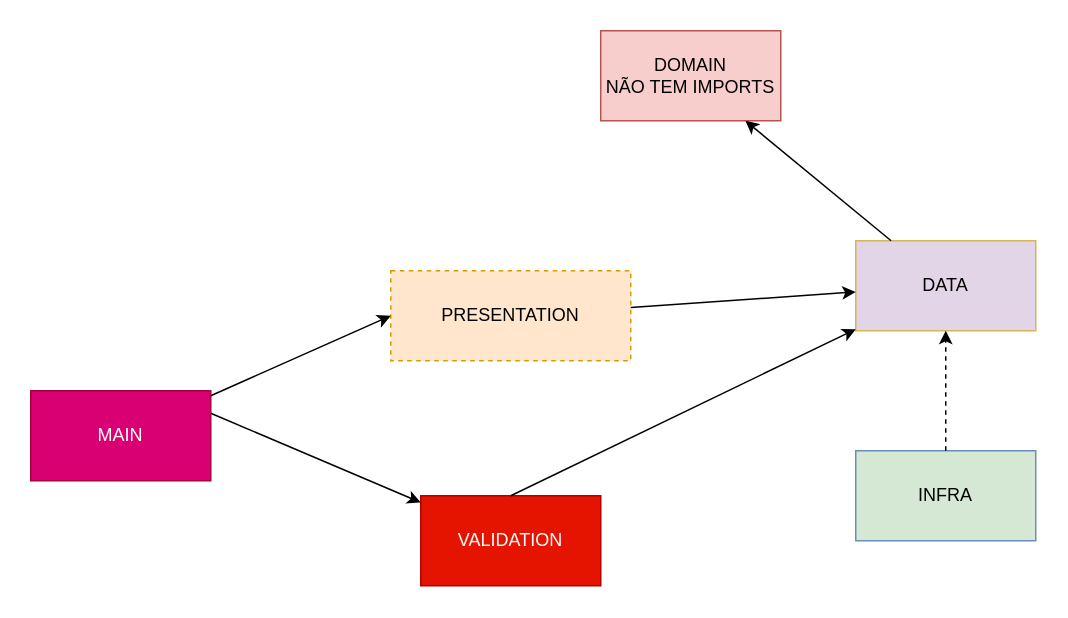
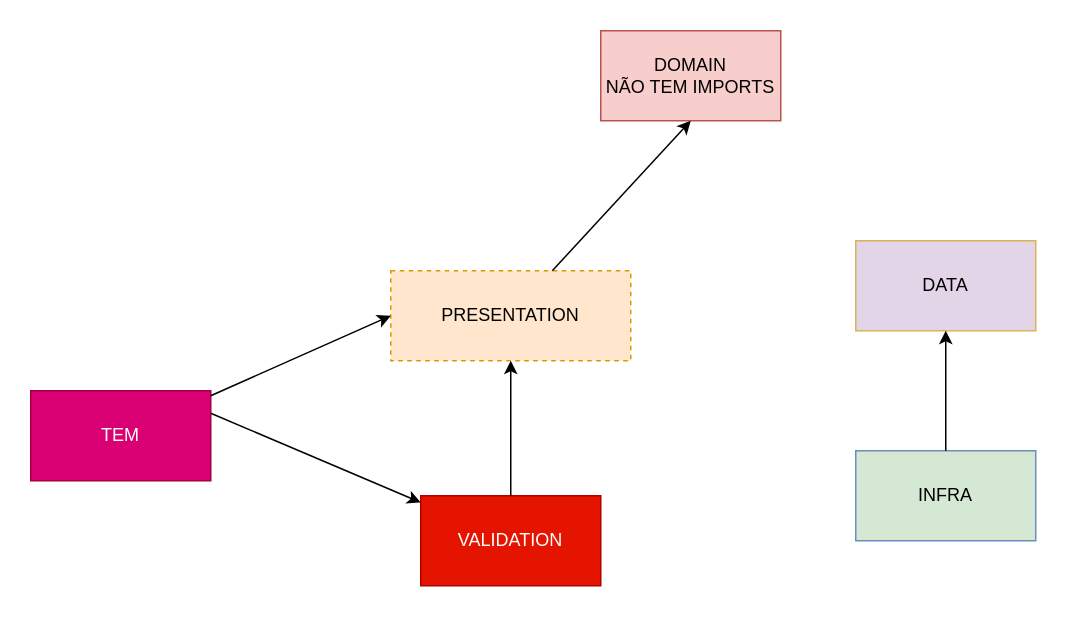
edge "DATA" -> "DOMAIN NÃO TEM IMPORTS": removed
edge "PRESENTATION" -> "DATA": now "PRESENTATION" -> "DOMAIN NÃO TEM IMPORTS"
edge "INFRA" -> "DATA": style dashed -> solid
edge "VALIDATION" -> "DATA": now "VALIDATION" -> "PRESENTATION"
node "MAIN": label "MAIN" -> "TEM"
